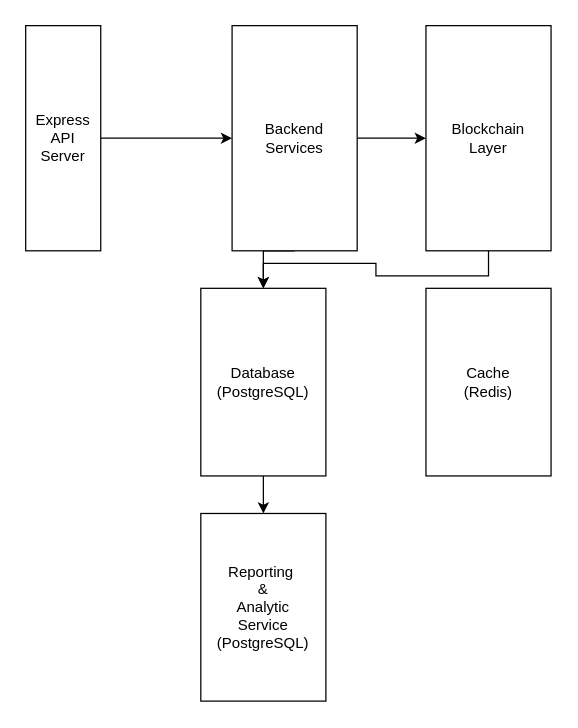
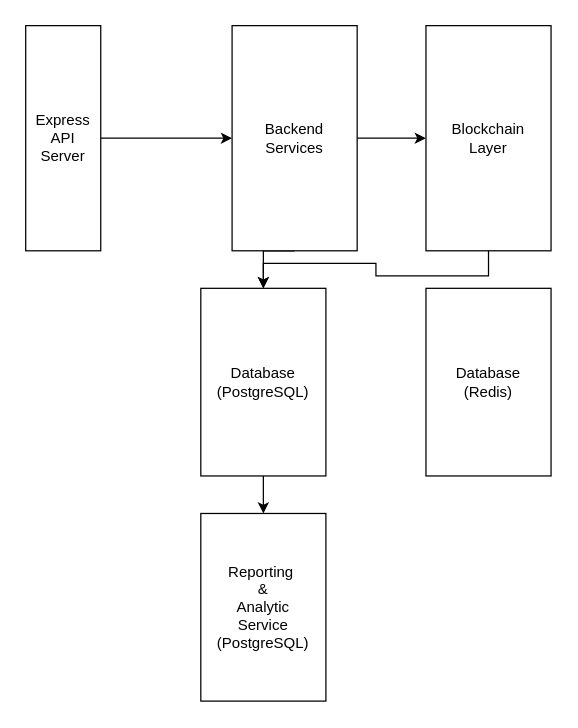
node "Cache (Redis)": label "Cache (Redis)" -> "Database (Redis)"
